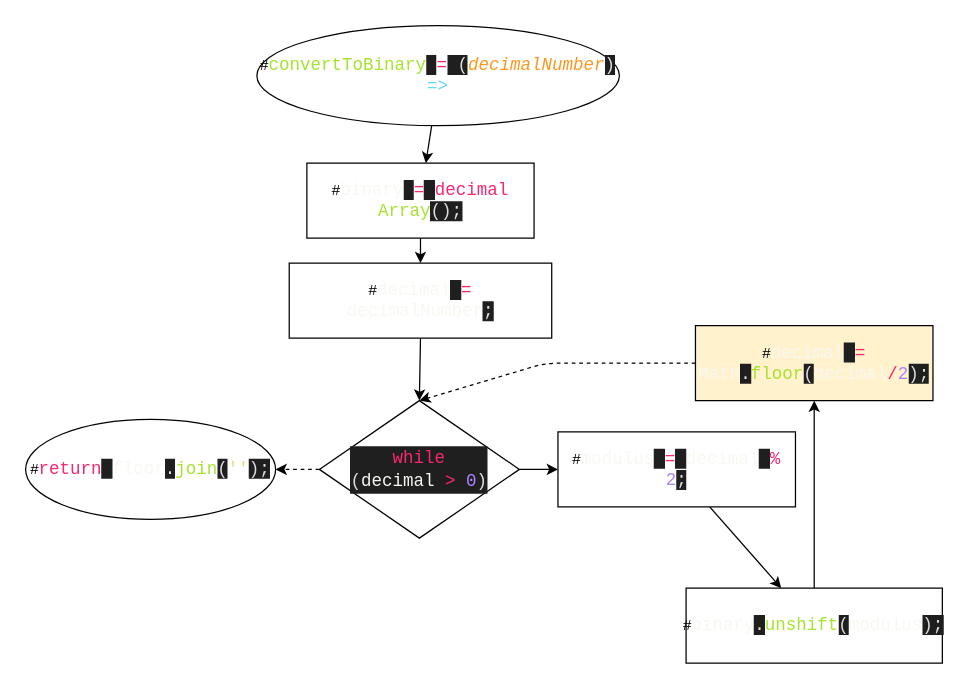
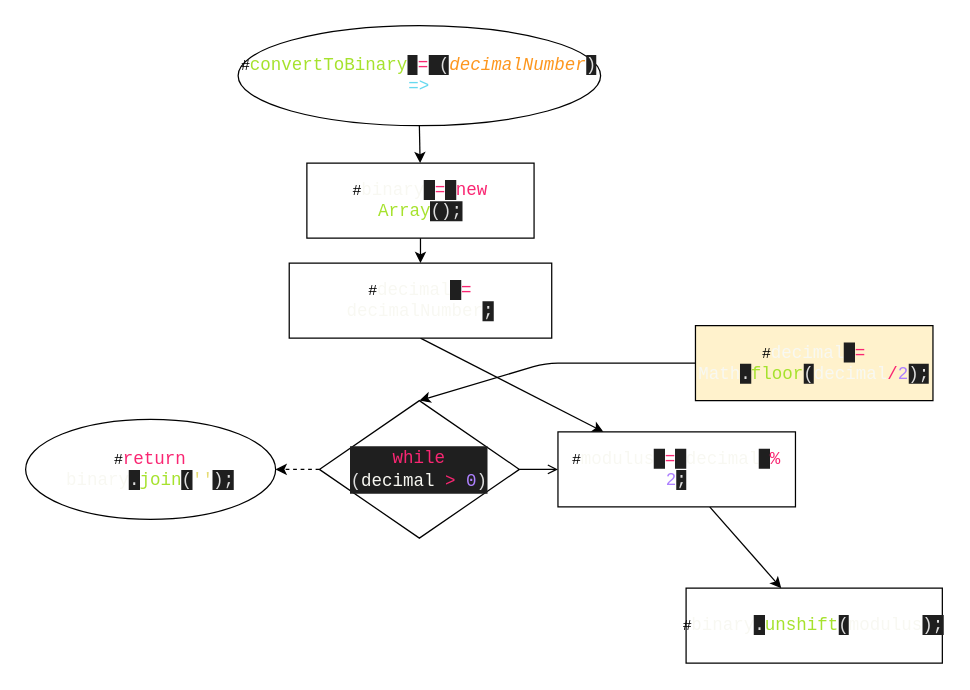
node "#convertToBinary = (decimalNumber) =>": moved (438, 76) -> (419, 76)
node "#binary = decimal Array();": label "#binary = decimal Array();" -> "#binary = new Array();"
edge "#decimal = Math.floor(decimal/2);" -> "while (decimal > 0)": style dashed -> solid
edge "#decimal = decimalNumber;" -> "while (decimal > 0)": now "#decimal = decimalNumber;" -> "#modulus = decimal % 2;"
node "#return floor.join('');": label "#return floor.join('');" -> "#return binary.join('');"
edge "while (decimal > 0)" -> "#modulus = decimal % 2;": arrowhead classic -> open
edge "#binary.unshift(modulus);" -> "#decimal = Math.floor(decimal/2);": removed
